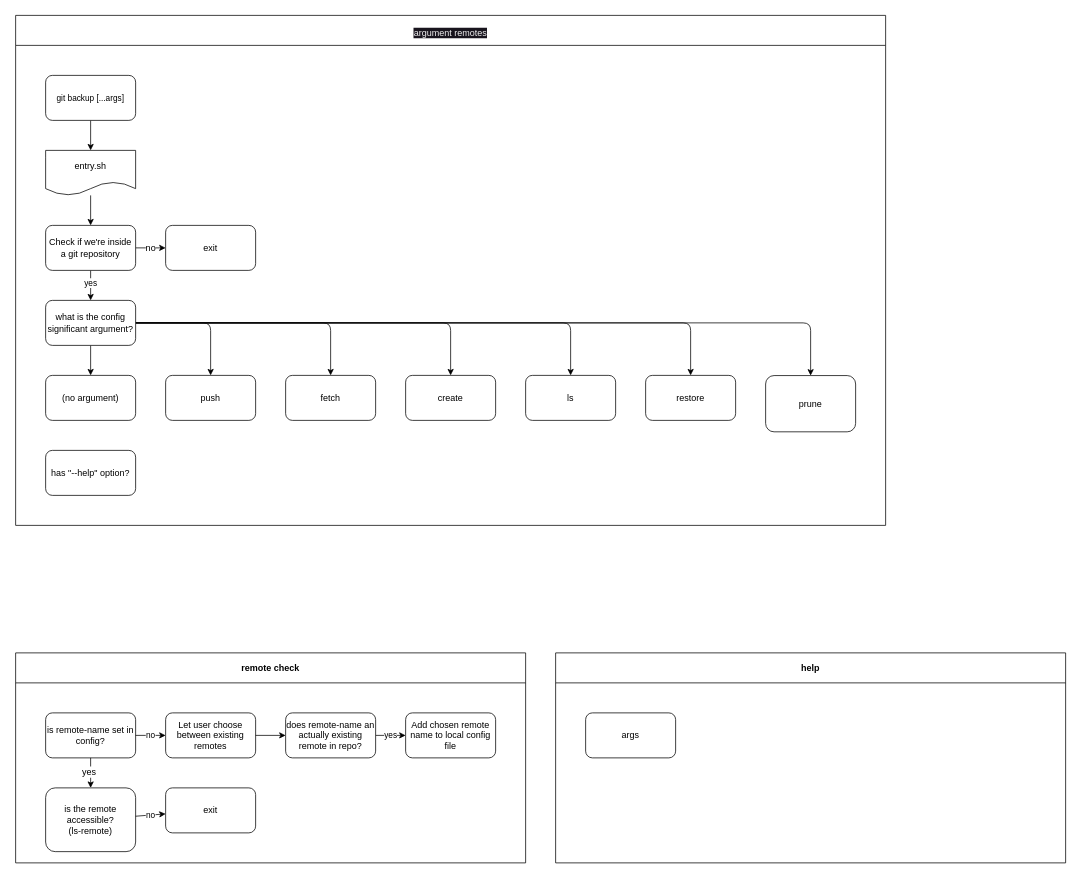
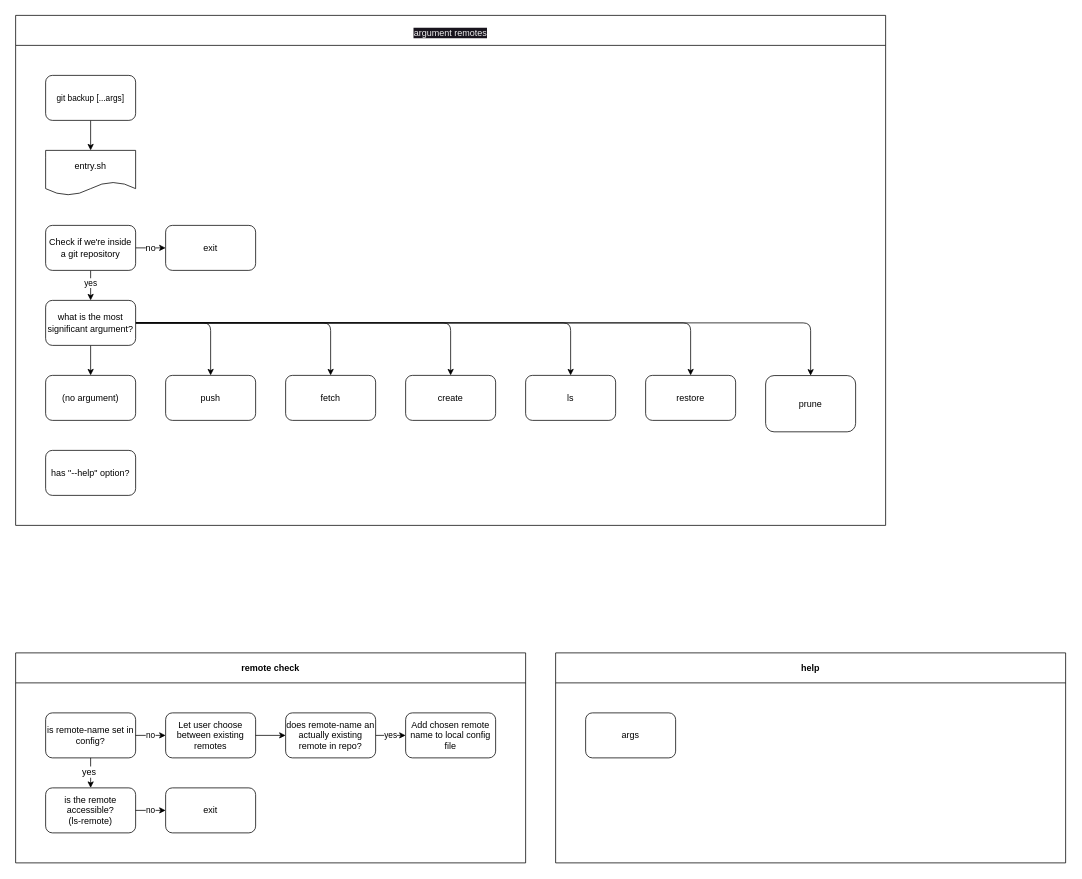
edge "entry.sh" -> "Check if we're inside a git repository": removed
node "what is the config significant argument?": label "what is the config significant argument?" -> "what is the most significant argument?"
node "is the remote accessible? (ls-remote)": size 90x64 -> 90x45
